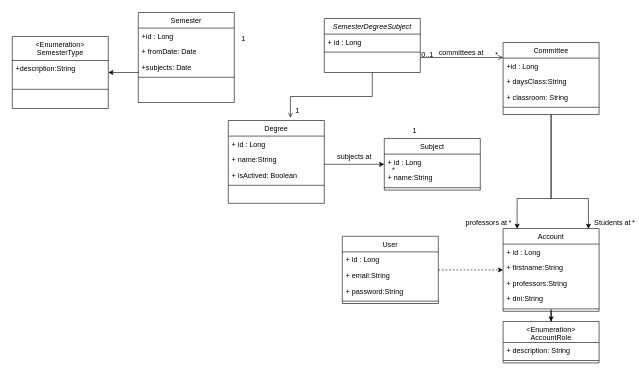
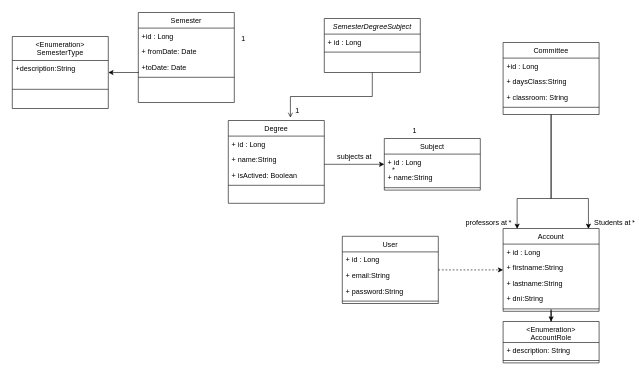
edge "SemesterDegreeSubject" -> "Committee": removed, labels "0..1", "committees at", "*"
node "+subjects: Date": label "+subjects: Date" -> "+toDate: Date"
node "+ professors:String": label "+ professors:String" -> "+ lastname:String"
